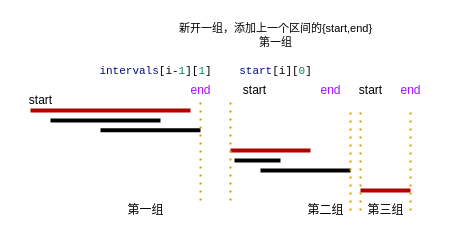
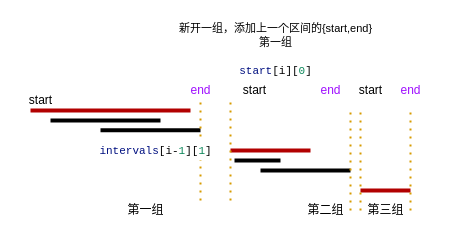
node "intervals[i-1][1]": moved (156, 71) -> (156, 151)
